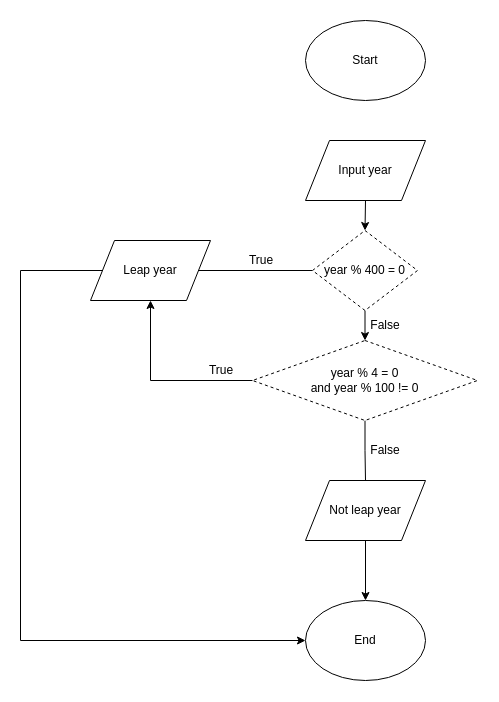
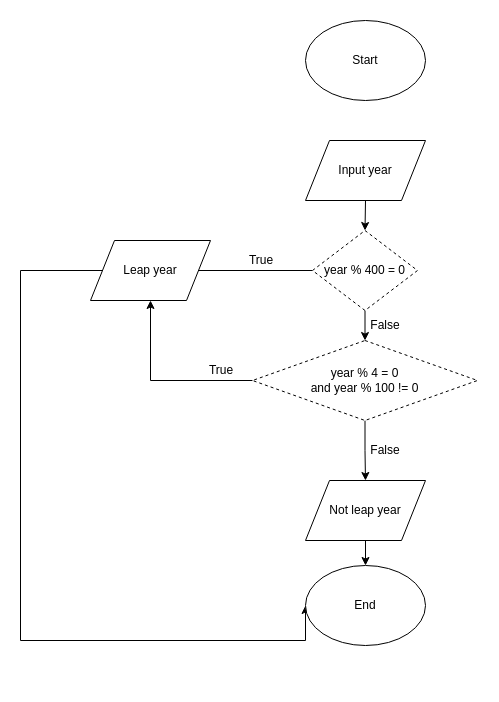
edge "year % 4 = 0 and year % 100 != 0" -- "Not leap year": arrowhead none -> classic
node "End": moved (366, 641) -> (366, 606)
